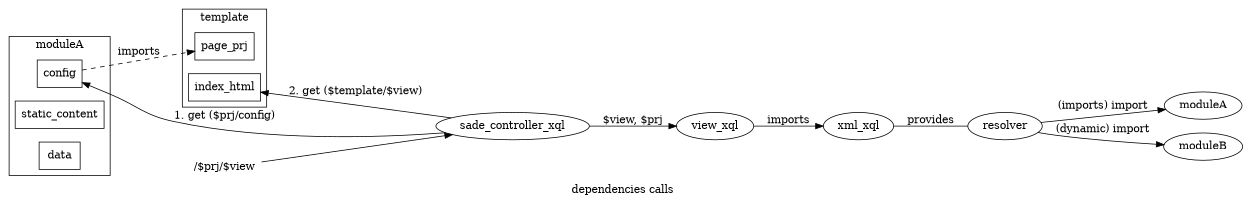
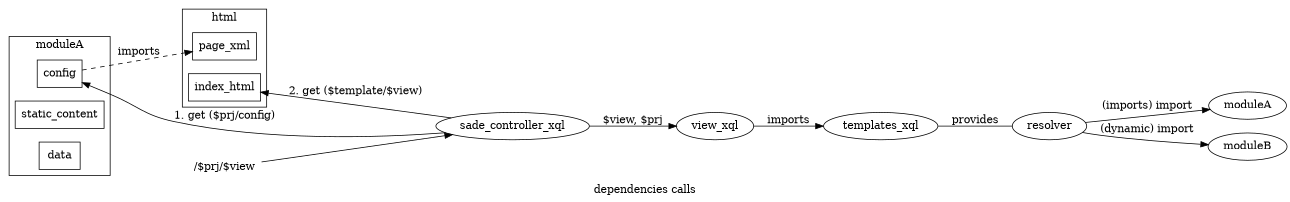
cluster "template": label "template" -> "html"
node "page_prj": label "page_prj" -> "page_xml"
node "xml_xql": label "xml_xql" -> "templates_xql"
